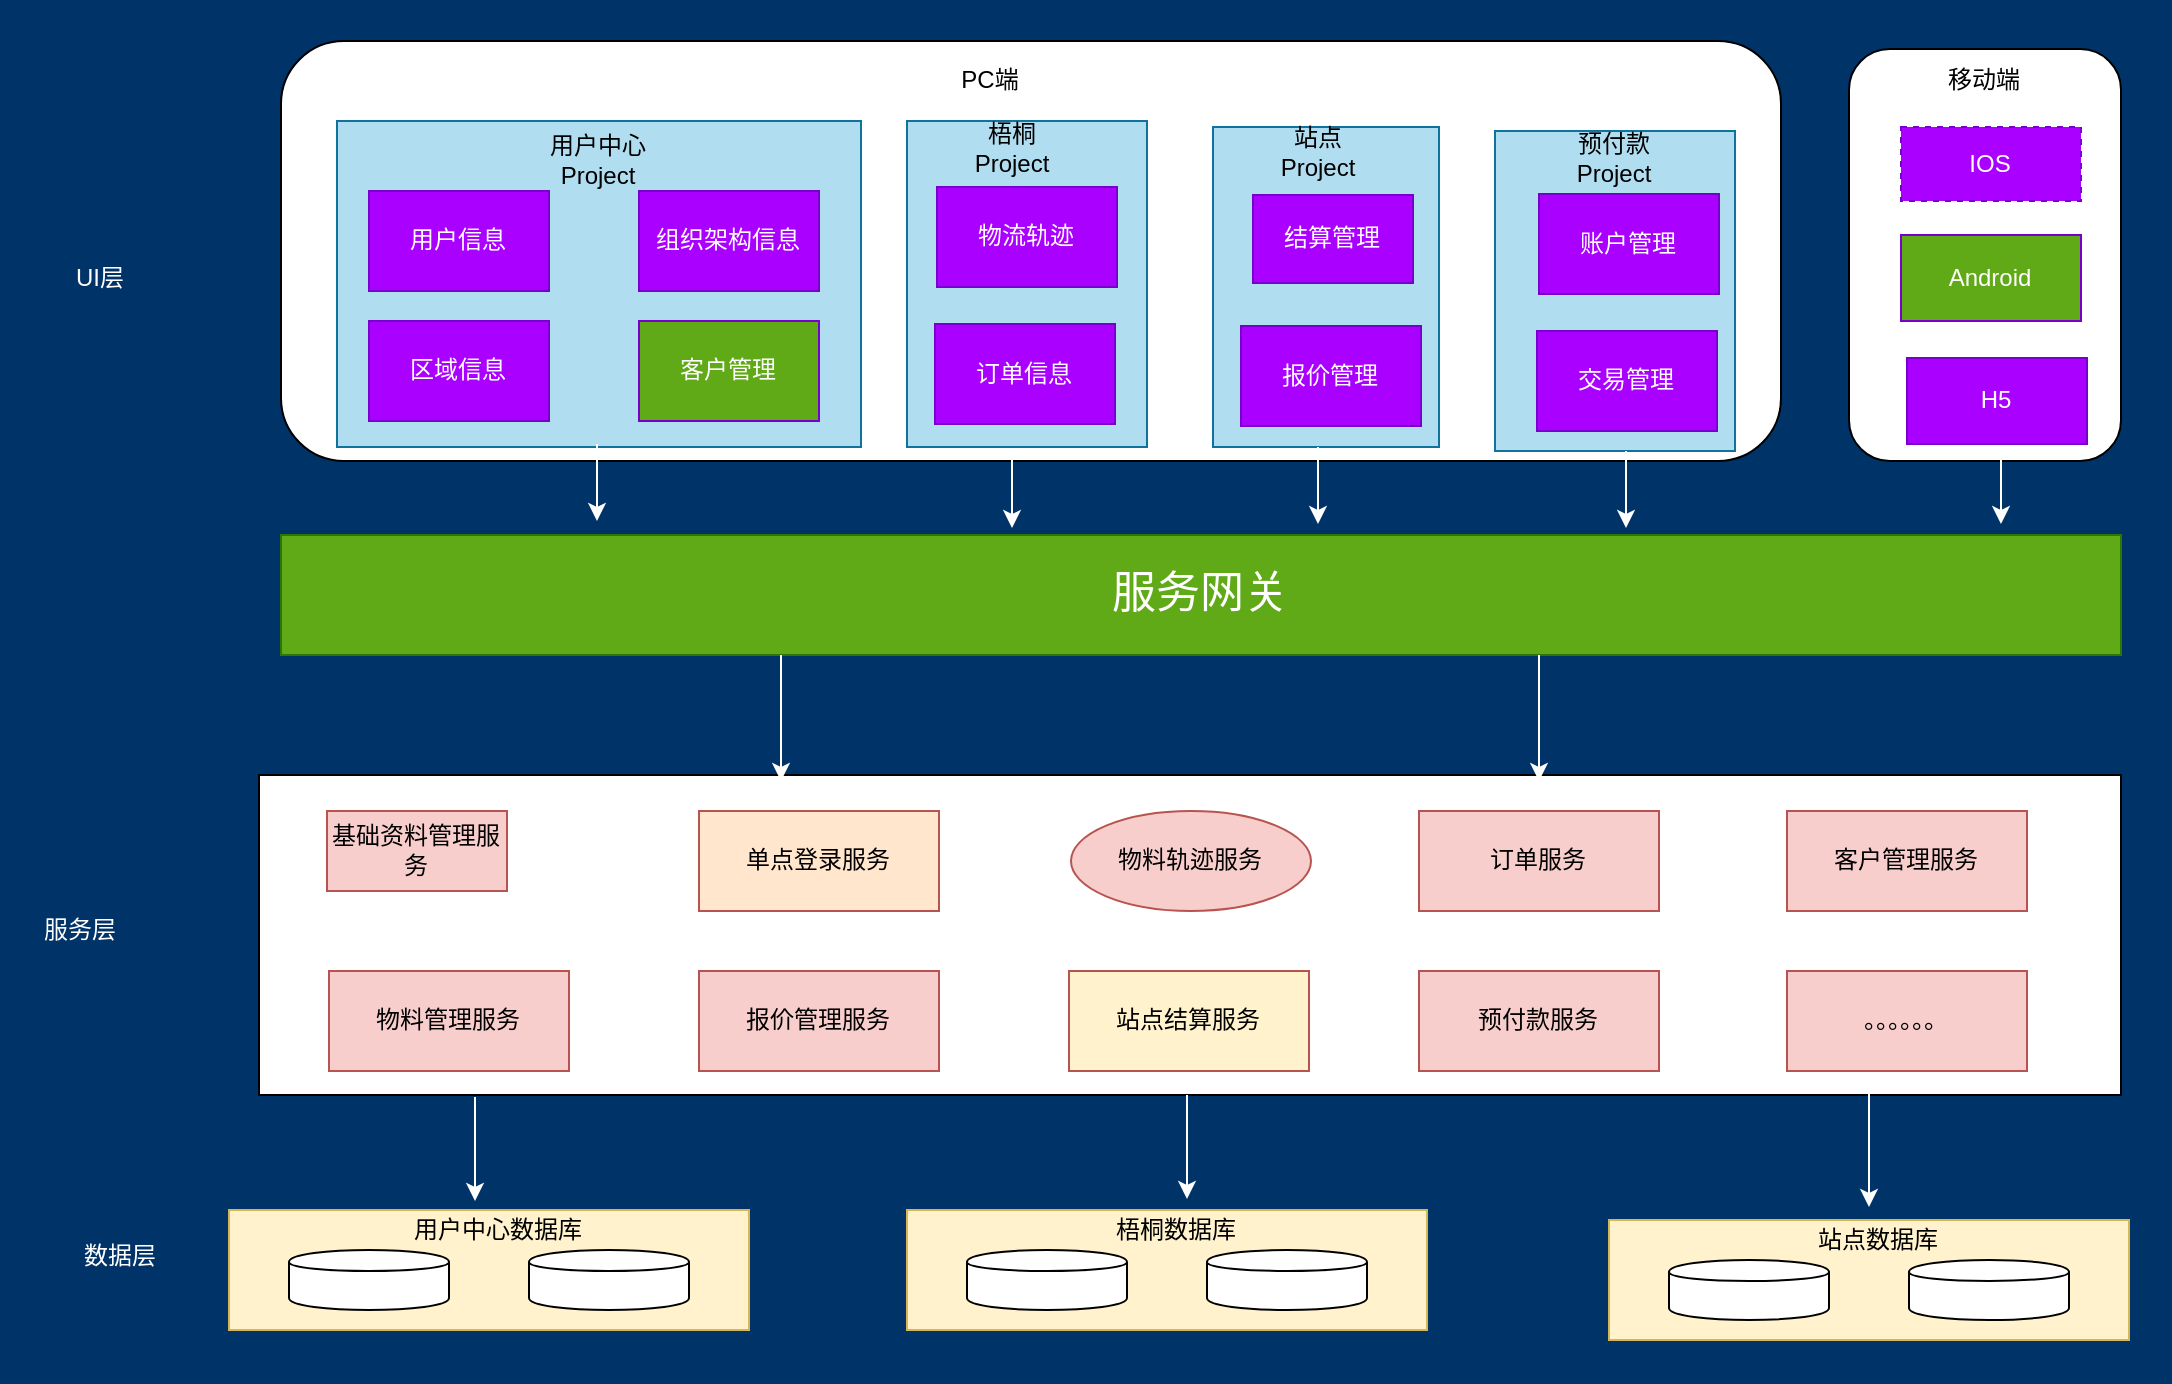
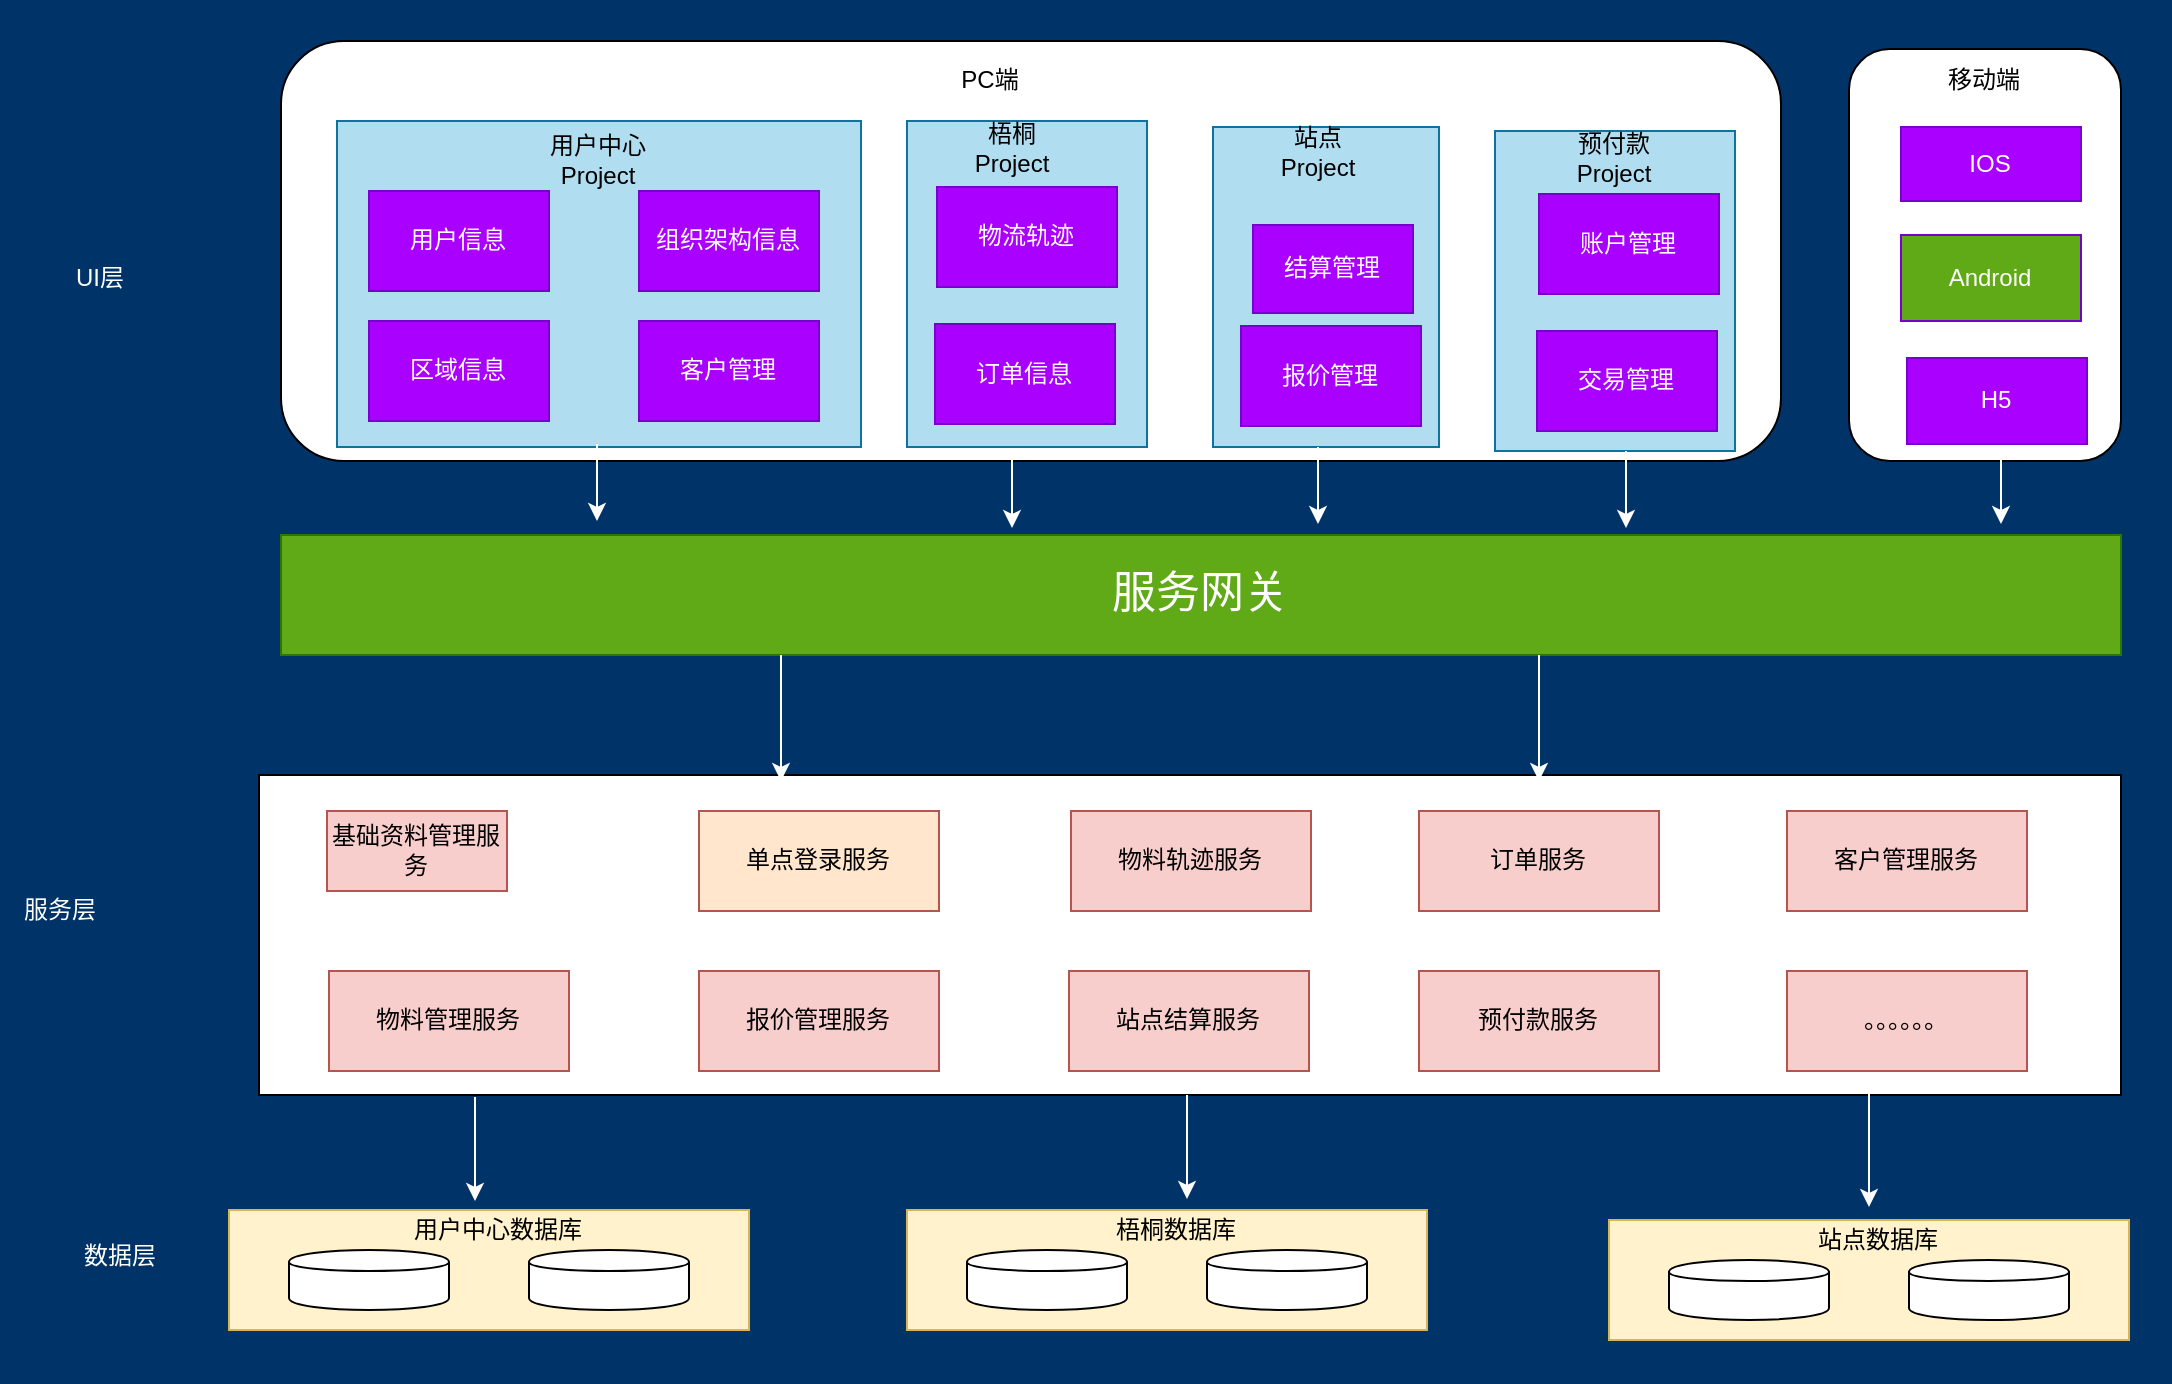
node "IOS": style dashed -> solid
node "结算管理": moved (1333, 239) -> (1333, 269)
node "客户管理": fillcolor #60a917 -> #aa00ff
node "物料轨迹服务": shape ellipse -> rectangle
node "服务层": moved (81, 931) -> (61, 911)
node "站点结算服务": fillcolor #fff2cc -> #f8cecc
